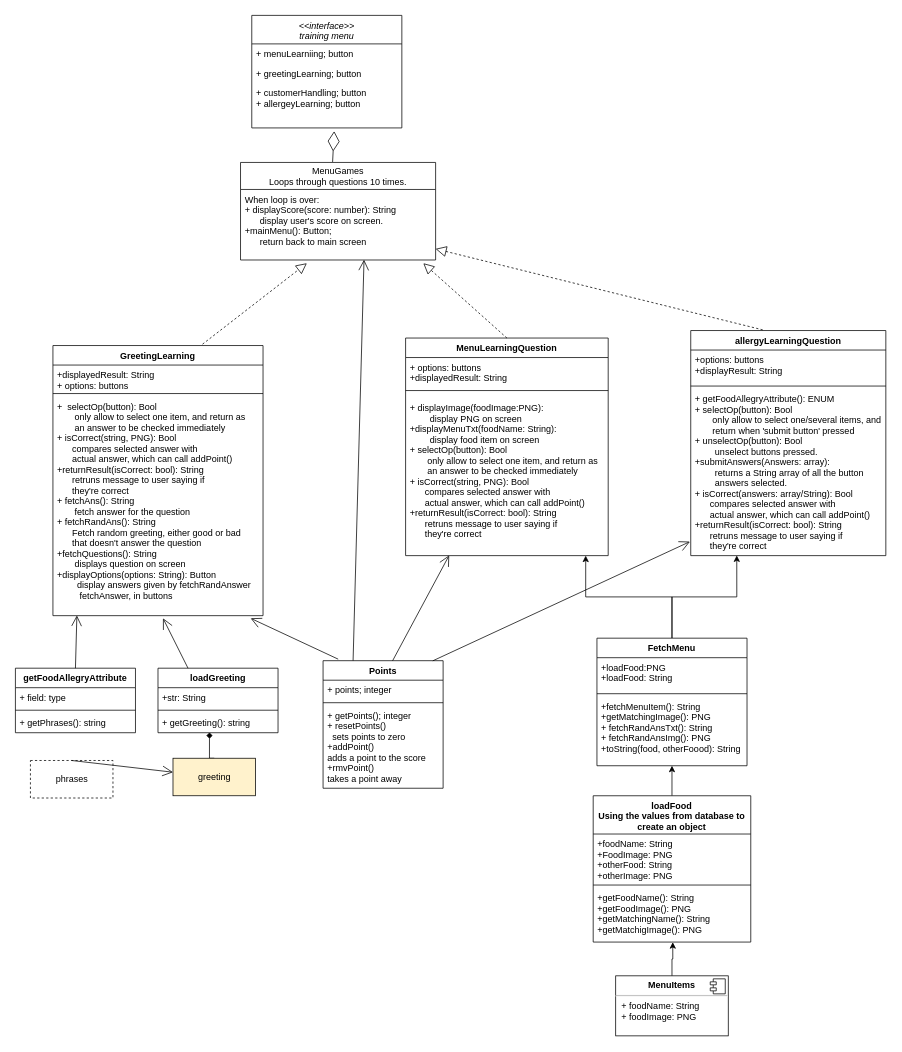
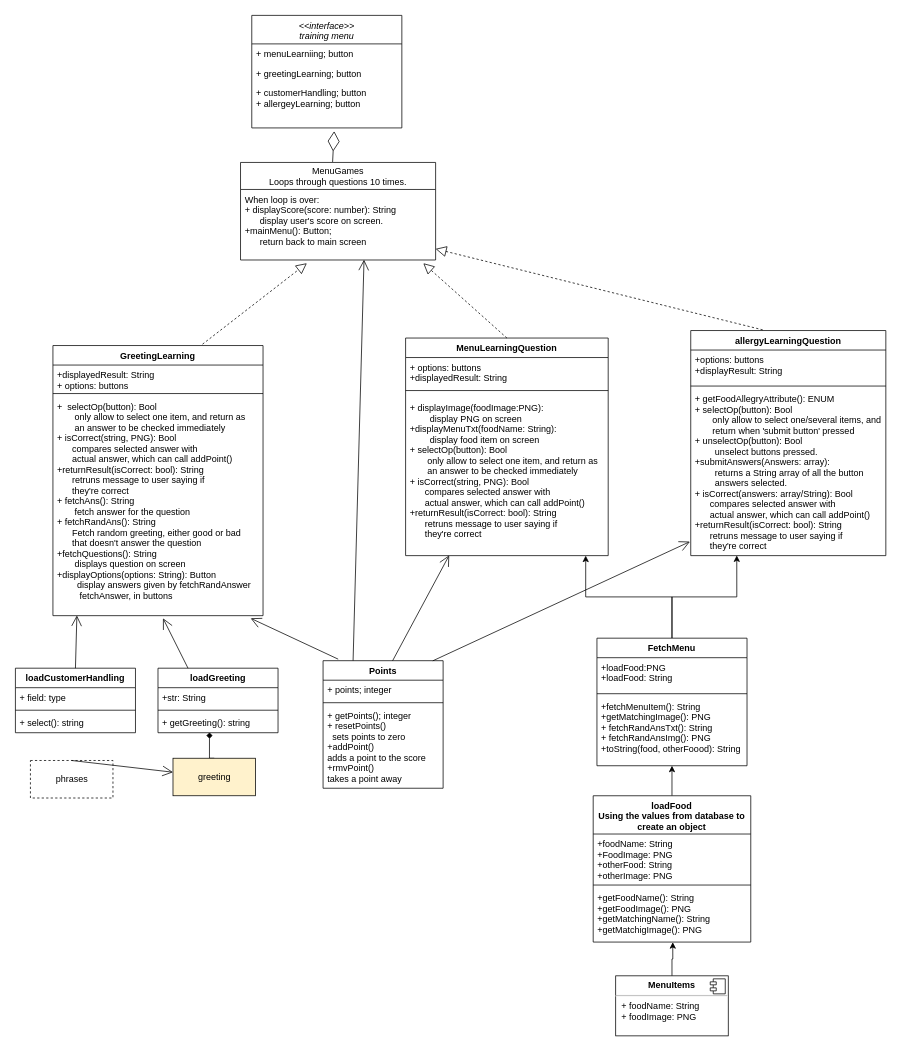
node "getFoodAllegryAttribute": label "getFoodAllegryAttribute" -> "loadCustomerHandling"
node "+ getPhrases(): string": label "+ getPhrases(): string" -> "+ select(): string"
